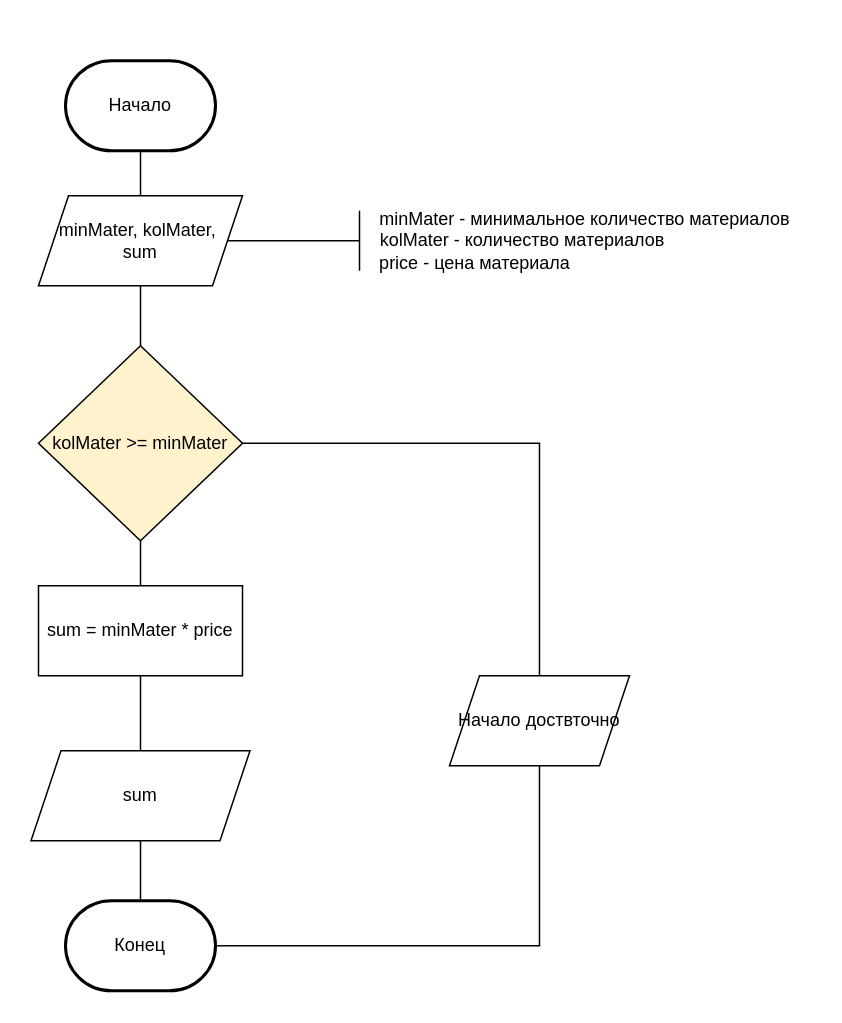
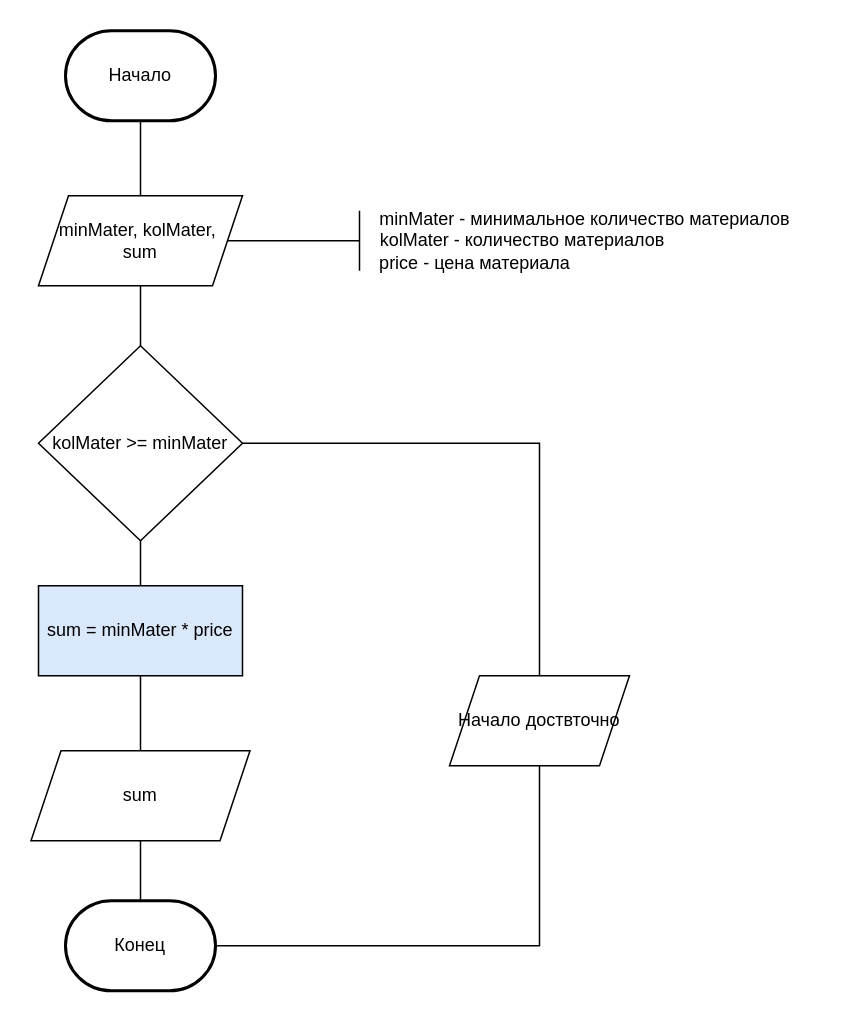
node "Начало": moved (140, 106) -> (140, 76)
node "kolMater >= minMater": fillcolor #fff2cc -> #ffffff
node "sum = minMater * price": fillcolor #ffffff -> #dae8fc
